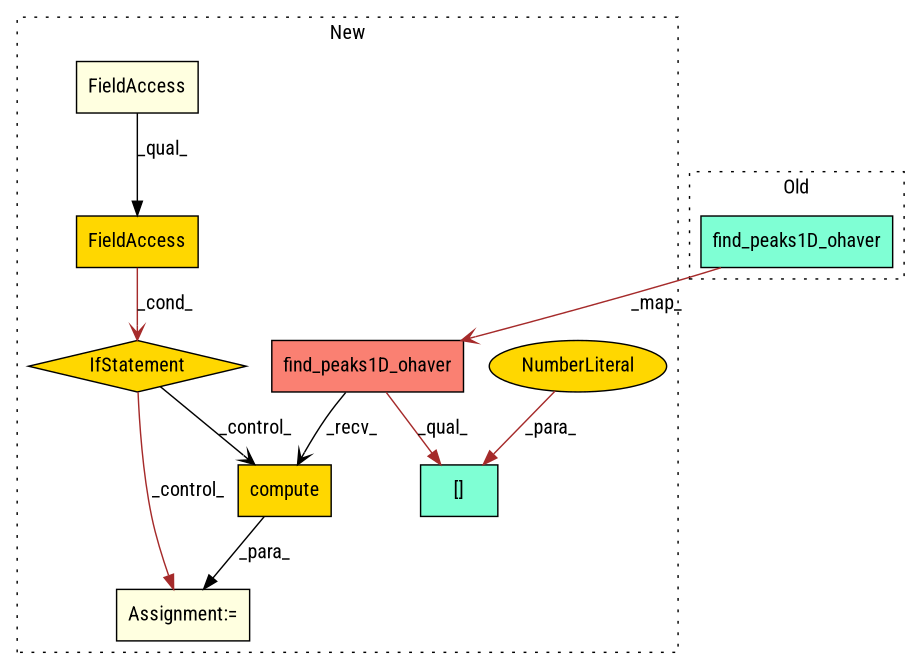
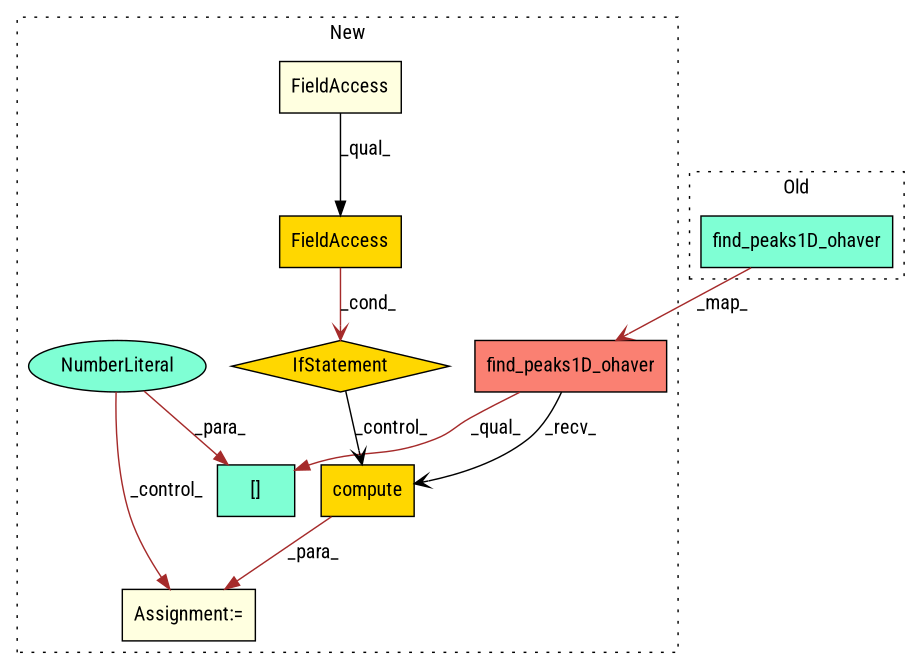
node "NumberLiteral": fillcolor gold -> aquamarine
edge "IfStatement" -> "Assignment:=": now "NumberLiteral" -> "Assignment:="
edge "compute" -> "Assignment:=": color black -> brown
